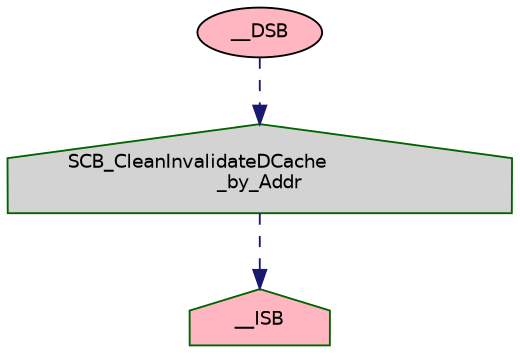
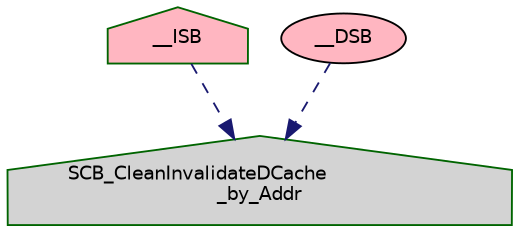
edge "SCB_CleanInvalidateDCache _by_Addr" -> "__ISB": reversed
